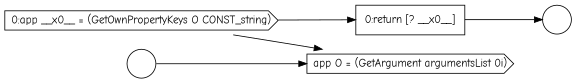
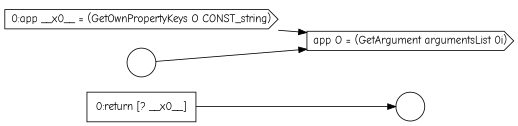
edge "0:app __x0__ = (GetOwnPropertyKeys O CONST_string)" -> "0:return [? __x0__]": removed
